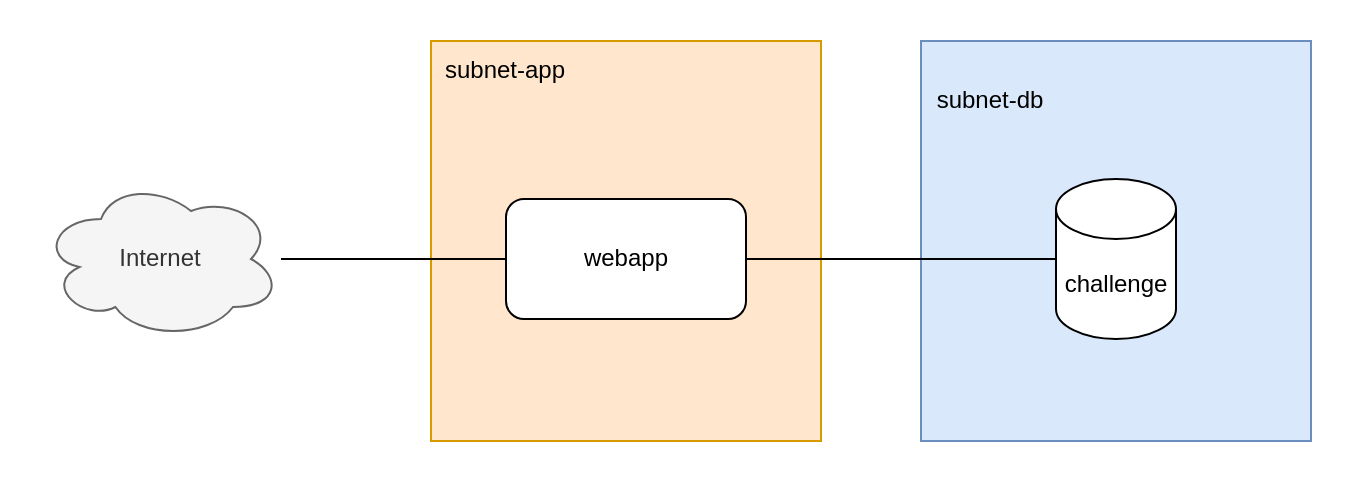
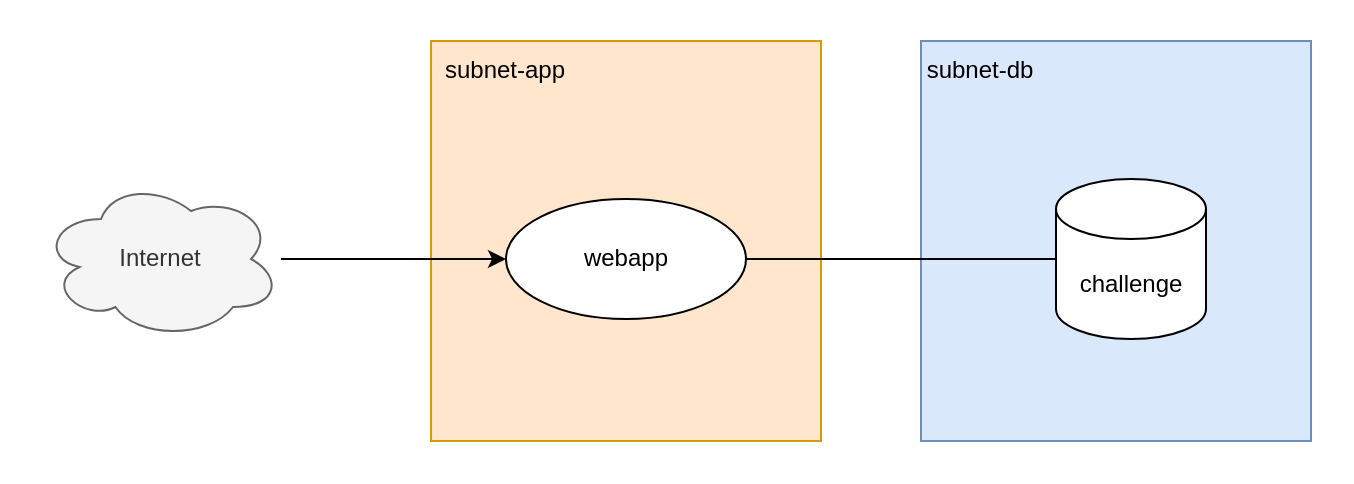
node "subnet-db": moved (991, 101) -> (981, 71)
edge "Internet" -- "webapp": arrowhead none -> classic
node "webapp": shape rounded rectangle -> ellipse
node "challenge": size 120x160 -> 150x160
